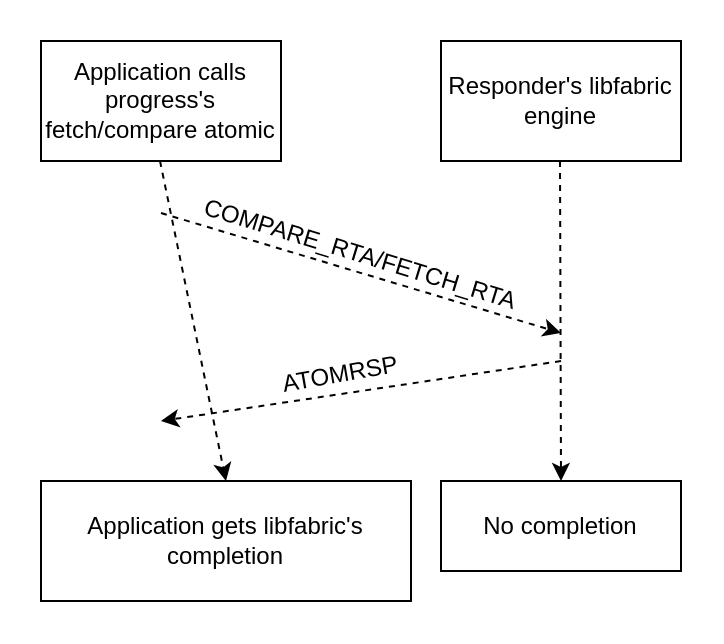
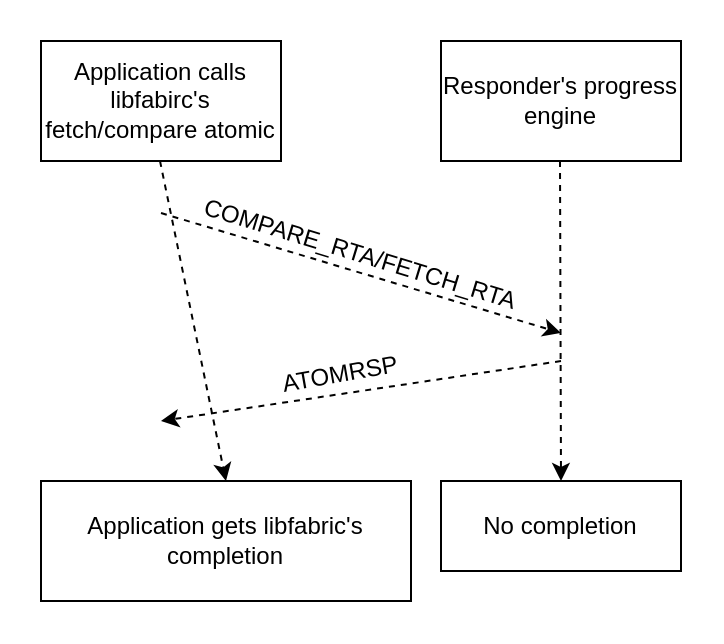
node "Application calls progress's fetch/compare atomic": label "Application calls progress's fetch/compare atomic" -> "Application calls libfabirc's fetch/compare atomic"
node "Responder's libfabric engine": label "Responder's libfabric engine" -> "Responder's progress engine"
